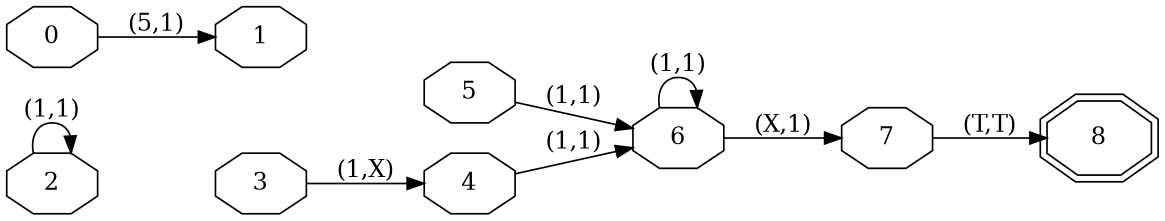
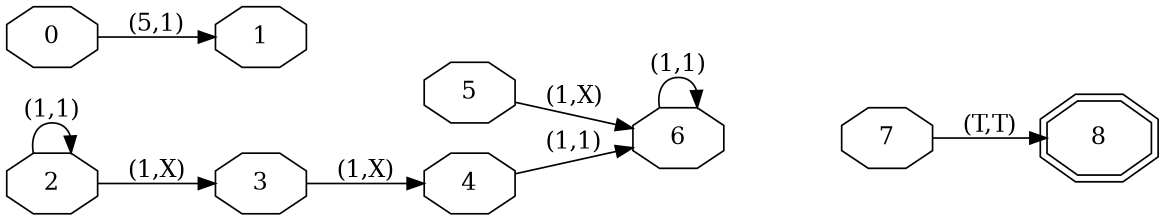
edge "5" -> "6": label "(1,1)" -> "(1,X)"
edge "6" -> "7": removed, label "(X,1)"
edge "2" -> "3": added, label "(1,X)"
